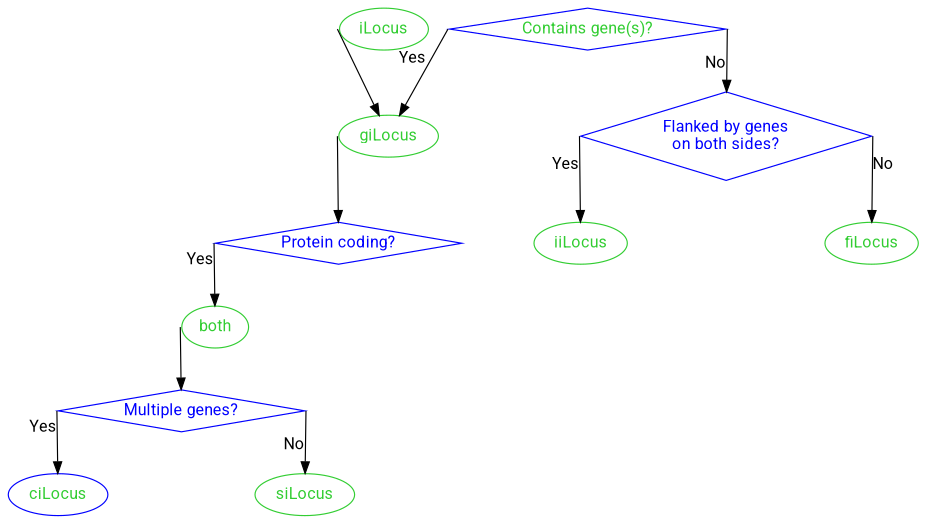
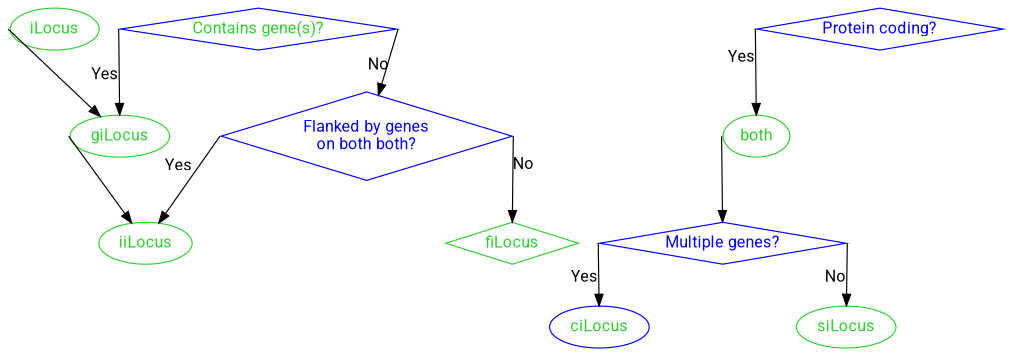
node "Flanked by genes on both sides?": label "Flanked by genes on both sides?" -> "Flanked by genes on both both?"
edge "giLocus" -> "Protein coding?": now "giLocus" -> "iiLocus"
node "fiLocus": shape ellipse -> diamond
